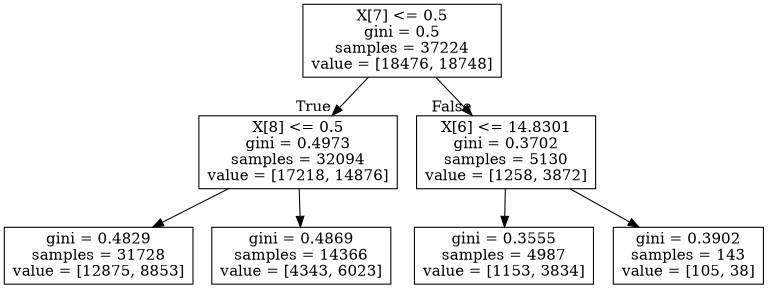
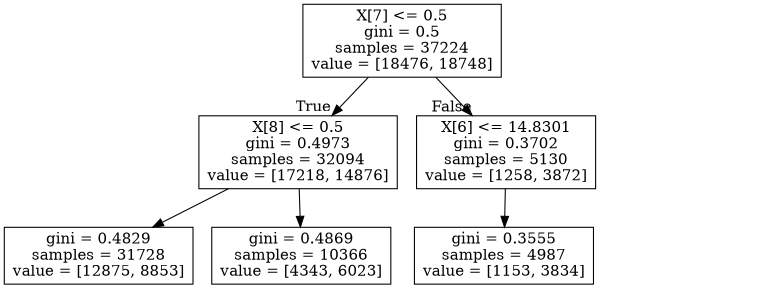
node "gini = 0.4869 samples = 14366 value = [4343, 6023]": label "gini = 0.4869 samples = 14366 value = [4343, 6023]" -> "gini = 0.4869 samples = 10366 value = [4343, 6023]"
node "gini = 0.3902 samples = 143 value = [105, 38]": removed
